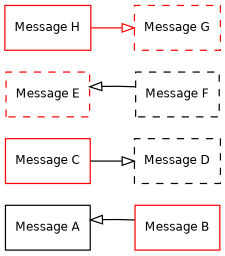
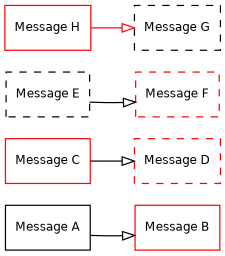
node "Message G": color red -> black
edge "Message F" -> "Message E": reversed
node "Message E": color red -> black
node "Message F": color black -> red
node "Message D": color black -> red
edge "Message B" -> "Message A": reversed
